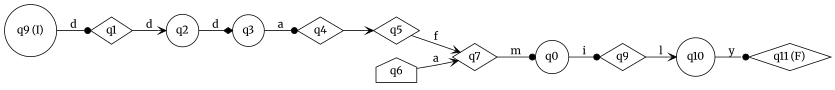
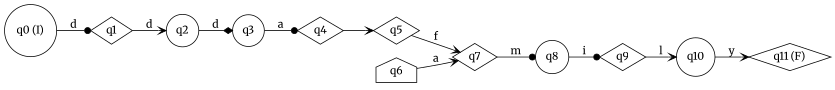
node "q9 (I)": label "q9 (I)" -> "q0 (I)"
node "q0": label "q0" -> "q8"
edge "q10" -> "q11 (F)": arrowhead dot -> vee
